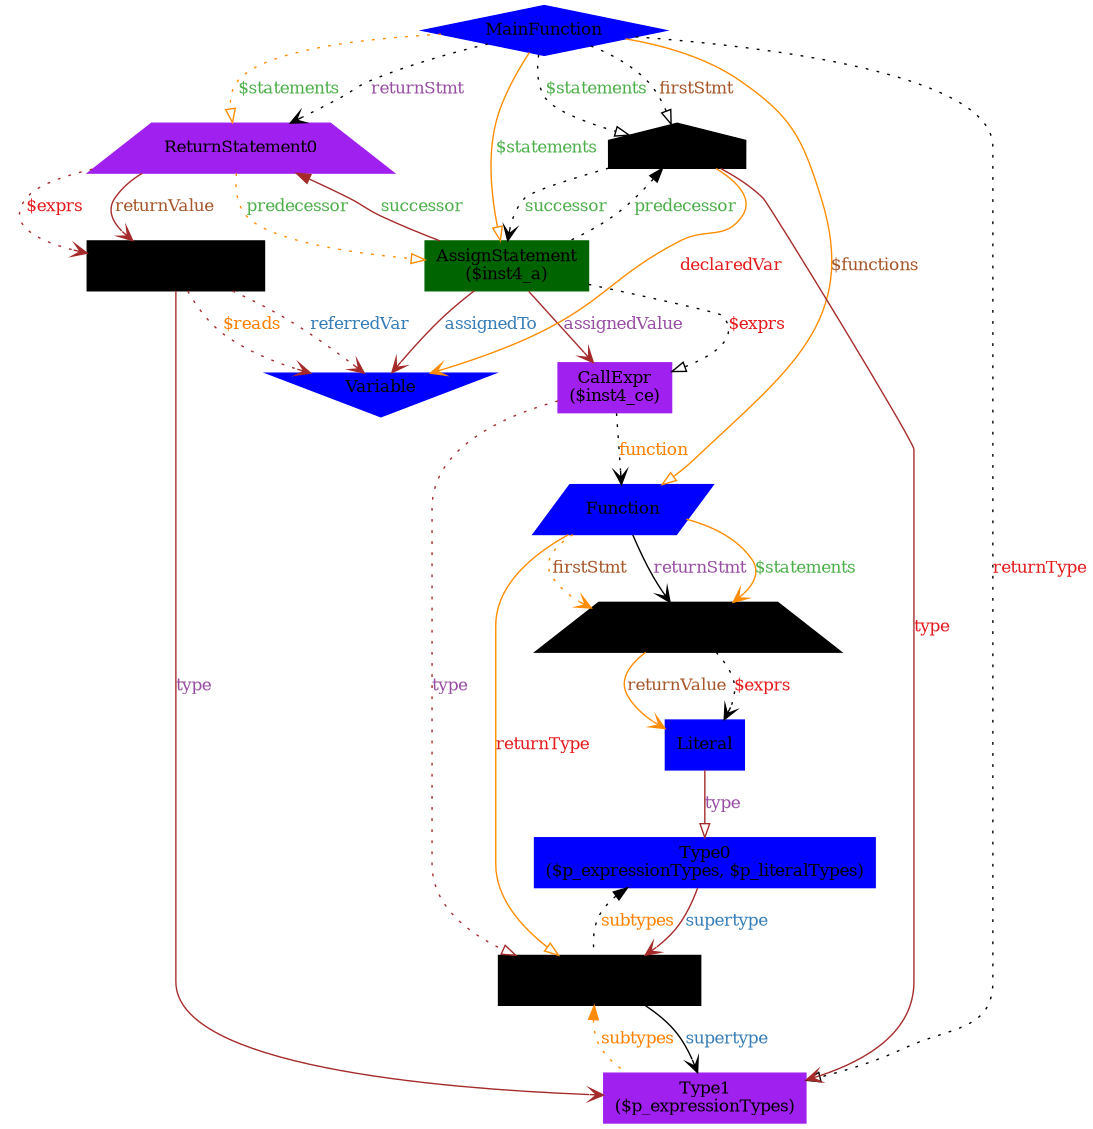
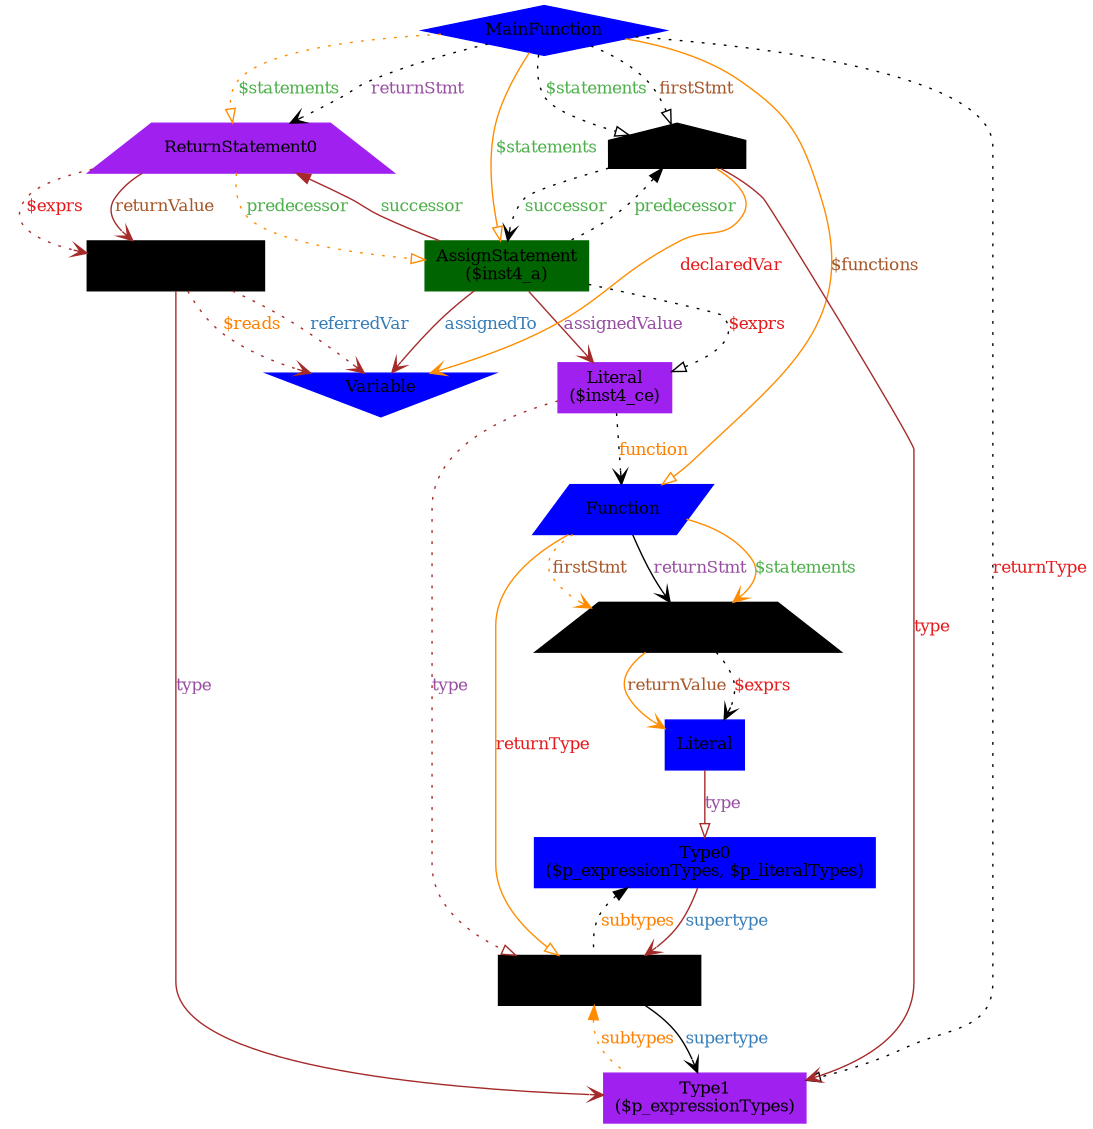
node "CallExpr ($inst4_ce)": label "CallExpr ($inst4_ce)" -> "Literal ($inst4_ce)"
